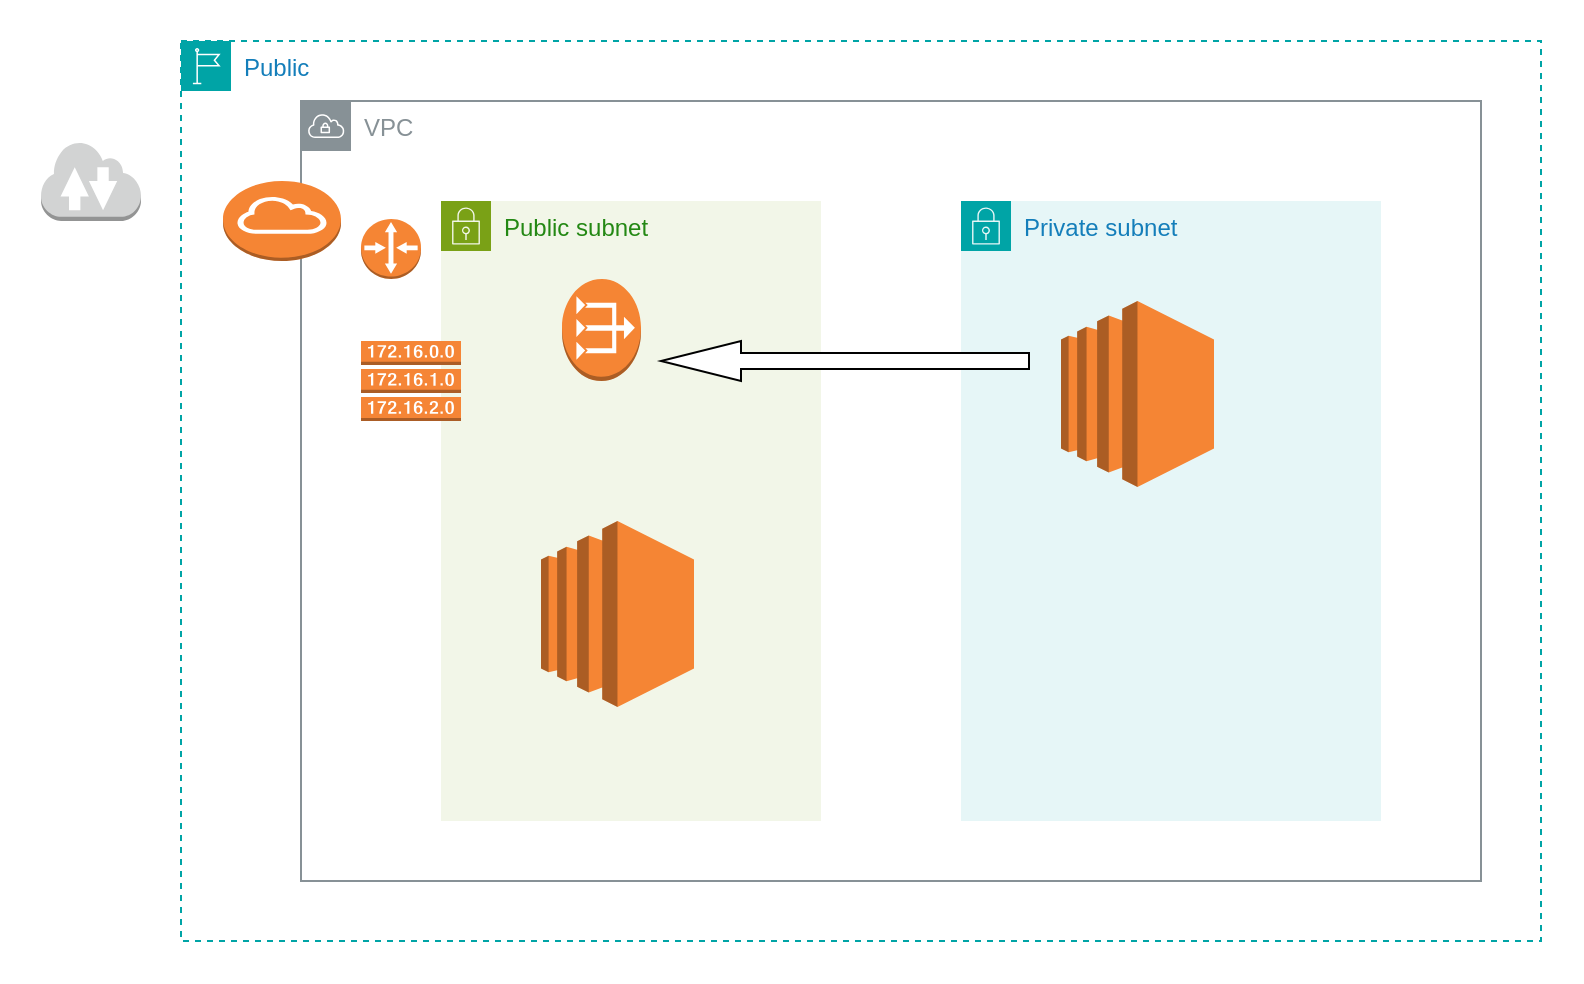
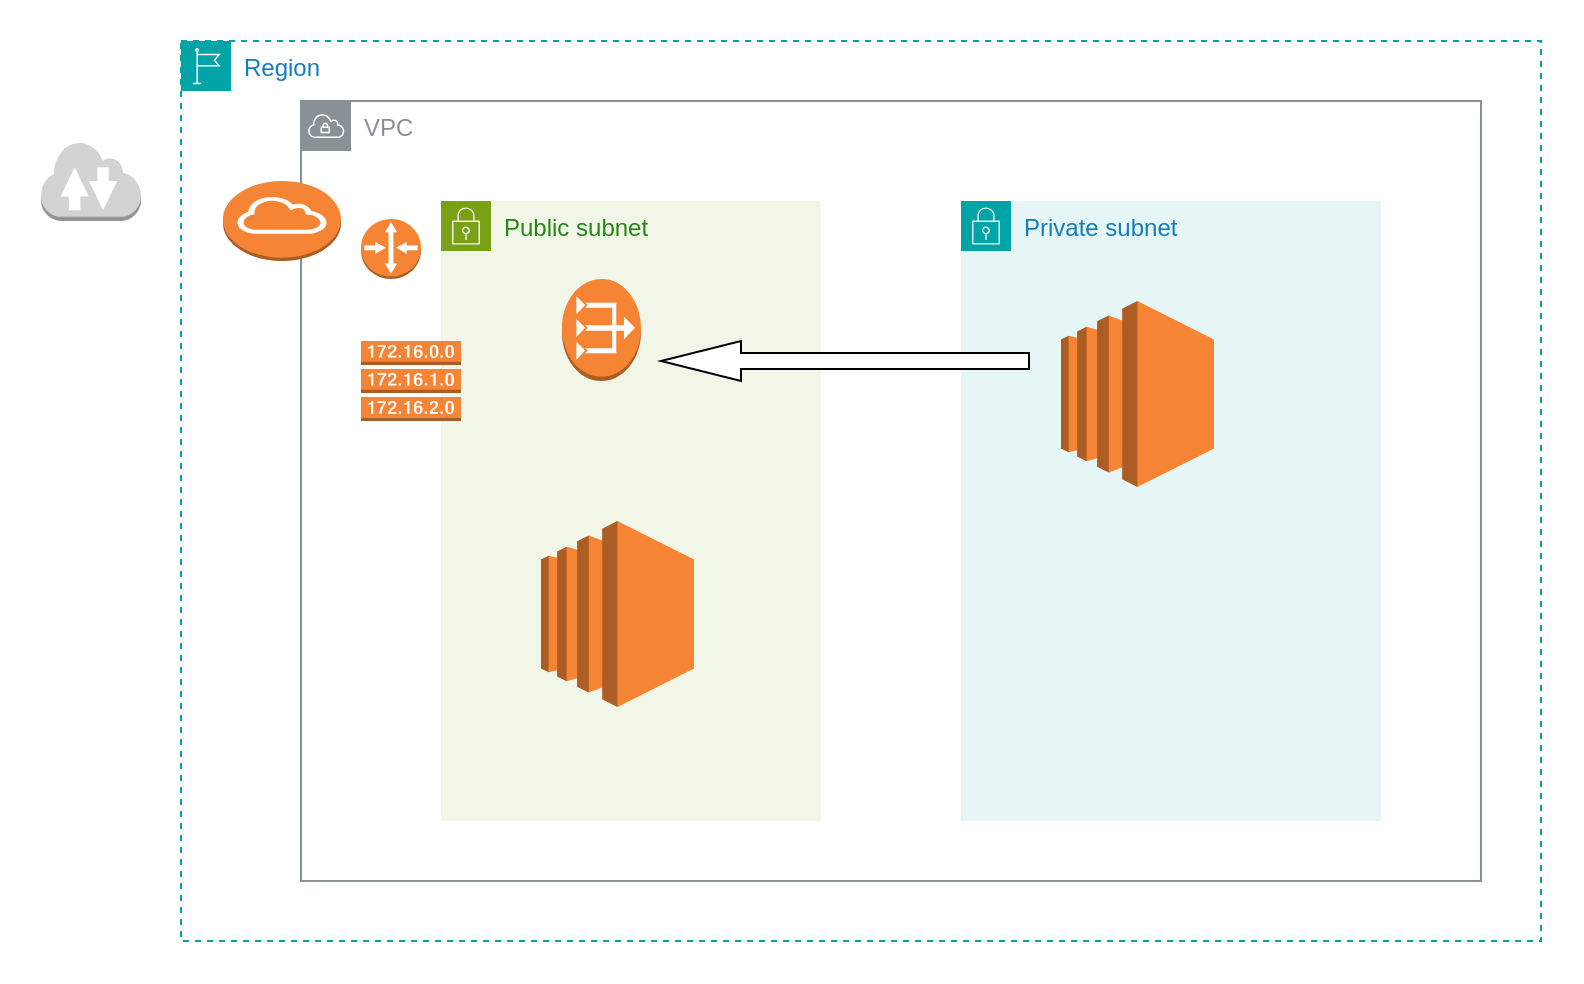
node "Public": label "Public" -> "Region"
